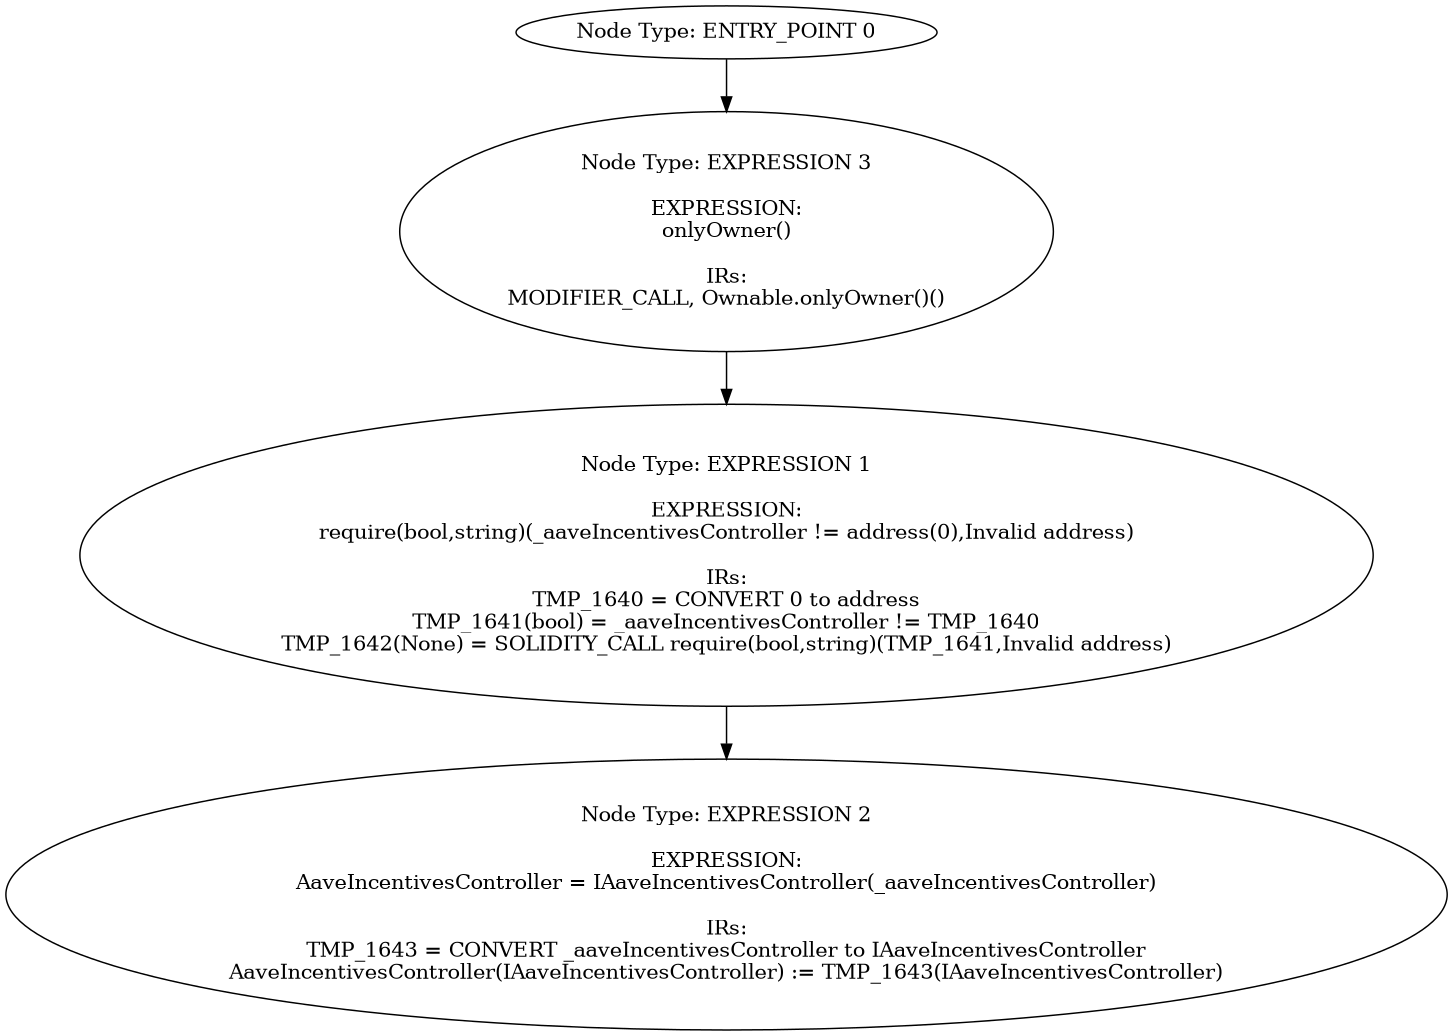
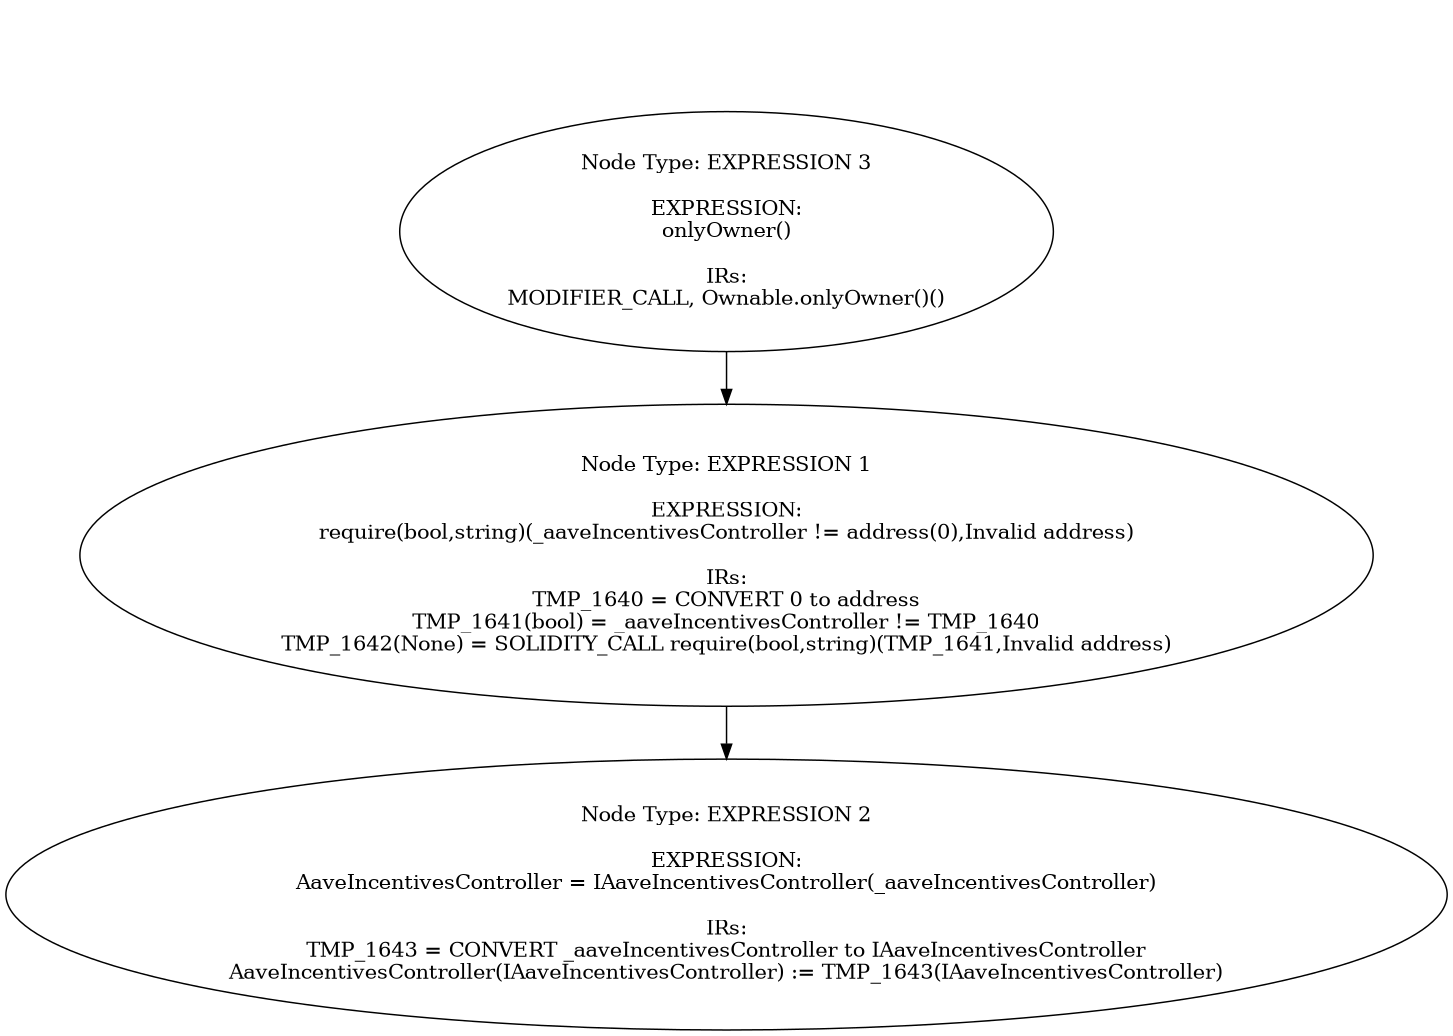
node "Node Type: ENTRY_POINT 0": removed
